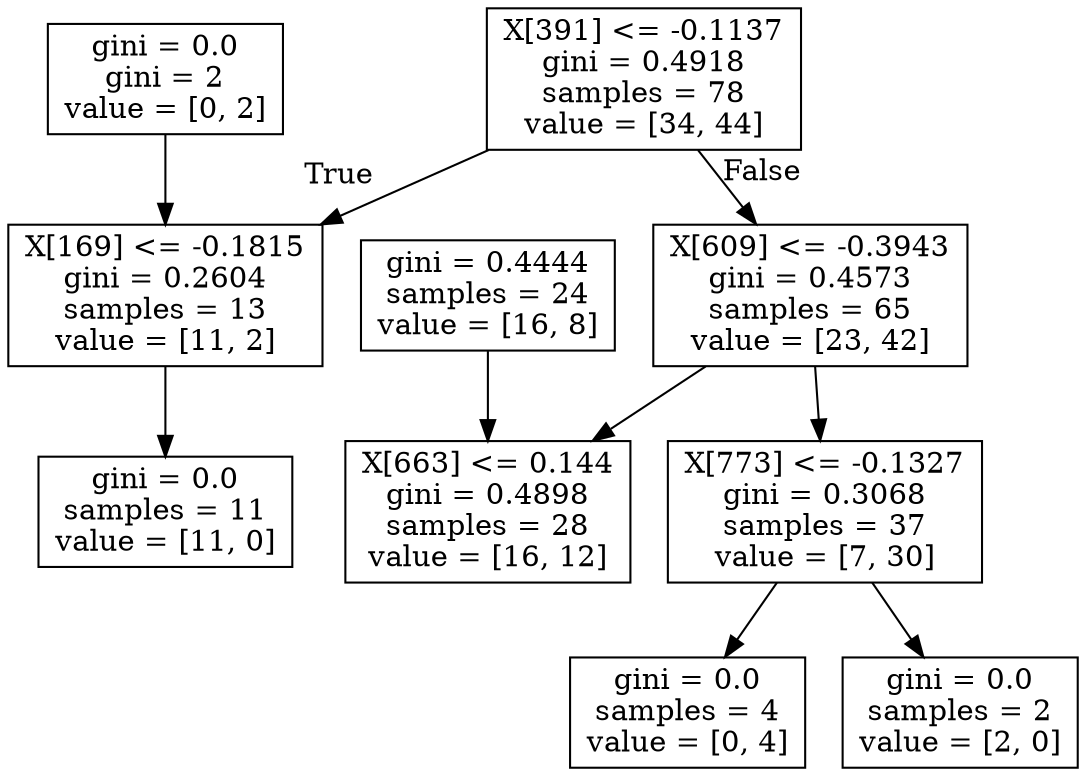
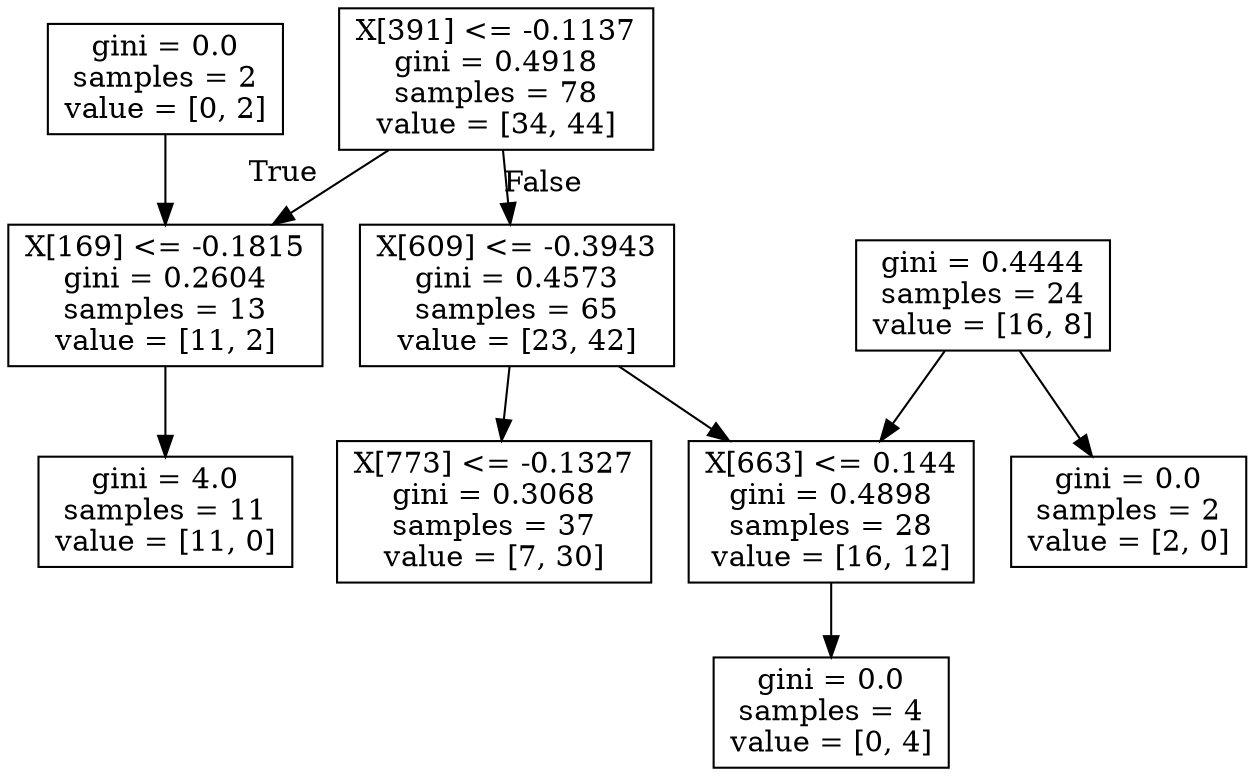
node "gini = 0.0 gini = 2 value = [0, 2]": label "gini = 0.0 gini = 2 value = [0, 2]" -> "gini = 0.0 samples = 2 value = [0, 2]"
node "gini = 0.0 samples = 11 value = [11, 0]": label "gini = 0.0 samples = 11 value = [11, 0]" -> "gini = 4.0 samples = 11 value = [11, 0]"
edge "X[773] <= -0.1327 gini = 0.3068 samples = 37 value = [7, 30]" -> "gini = 0.0 samples = 4 value = [0, 4]": now "X[663] <= 0.144 gini = 0.4898 samples = 28 value = [16, 12]" -> "gini = 0.0 samples = 4 value = [0, 4]"
edge "X[773] <= -0.1327 gini = 0.3068 samples = 37 value = [7, 30]" -> "gini = 0.0 samples = 2 value = [2, 0]": now "gini = 0.4444 samples = 24 value = [16, 8]" -> "gini = 0.0 samples = 2 value = [2, 0]"
